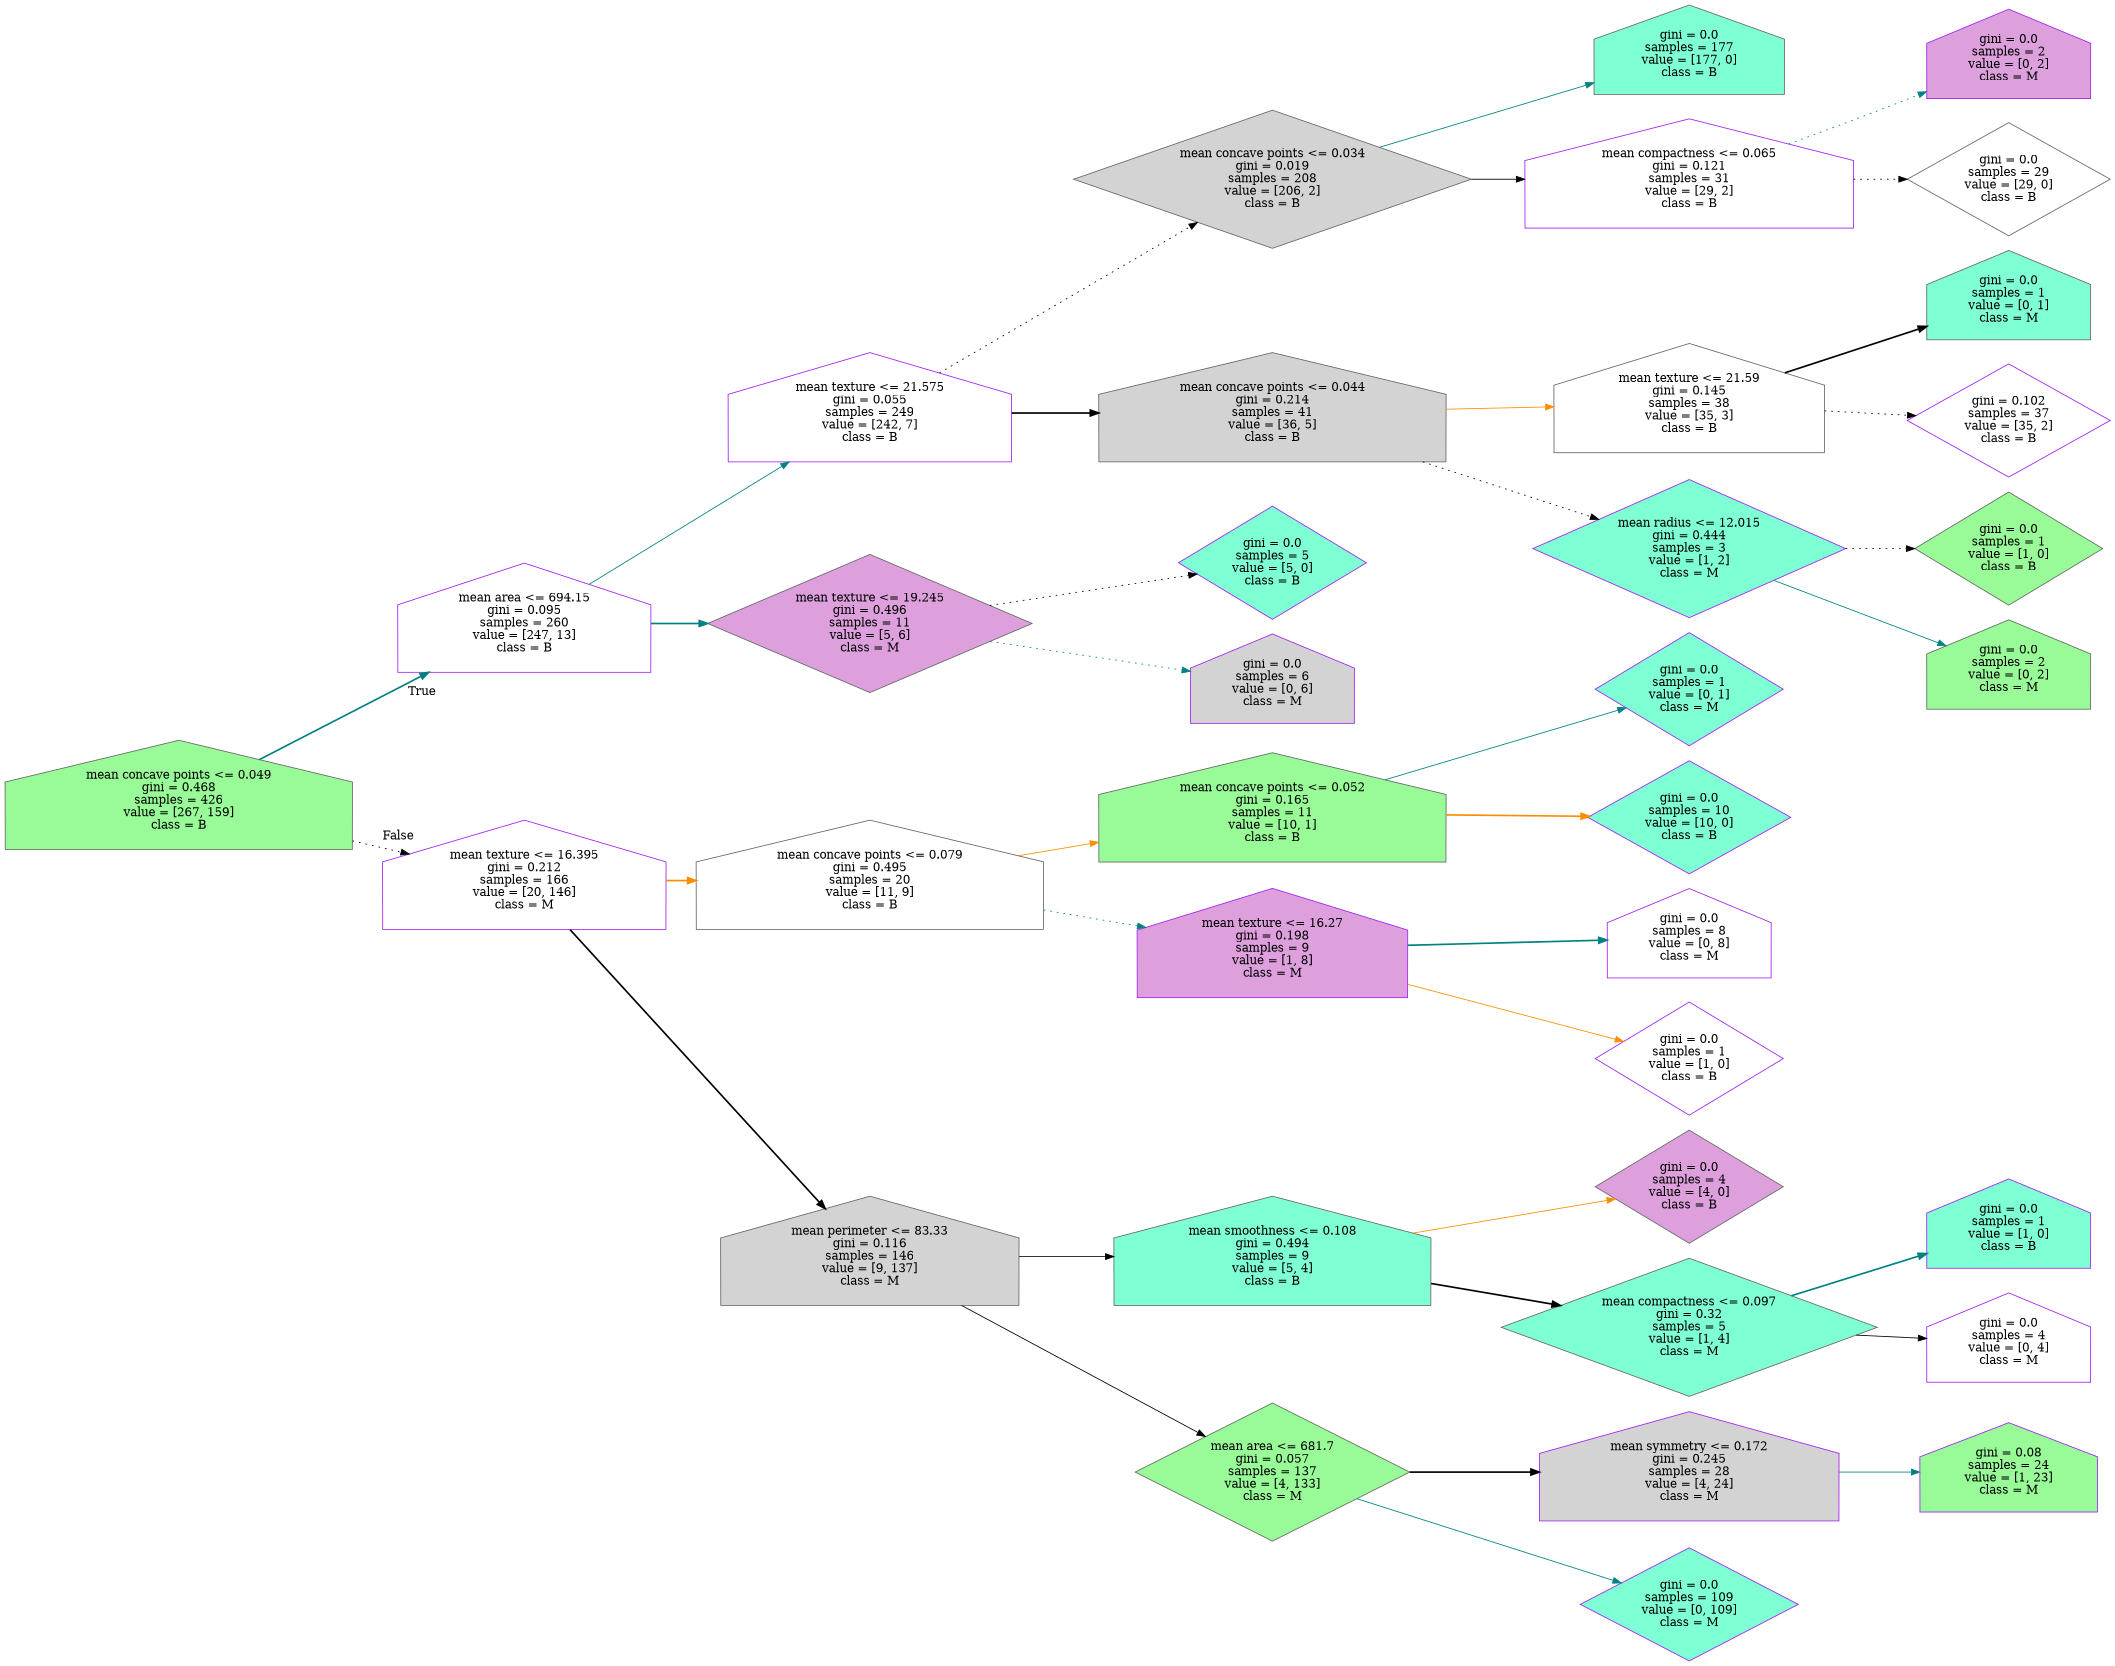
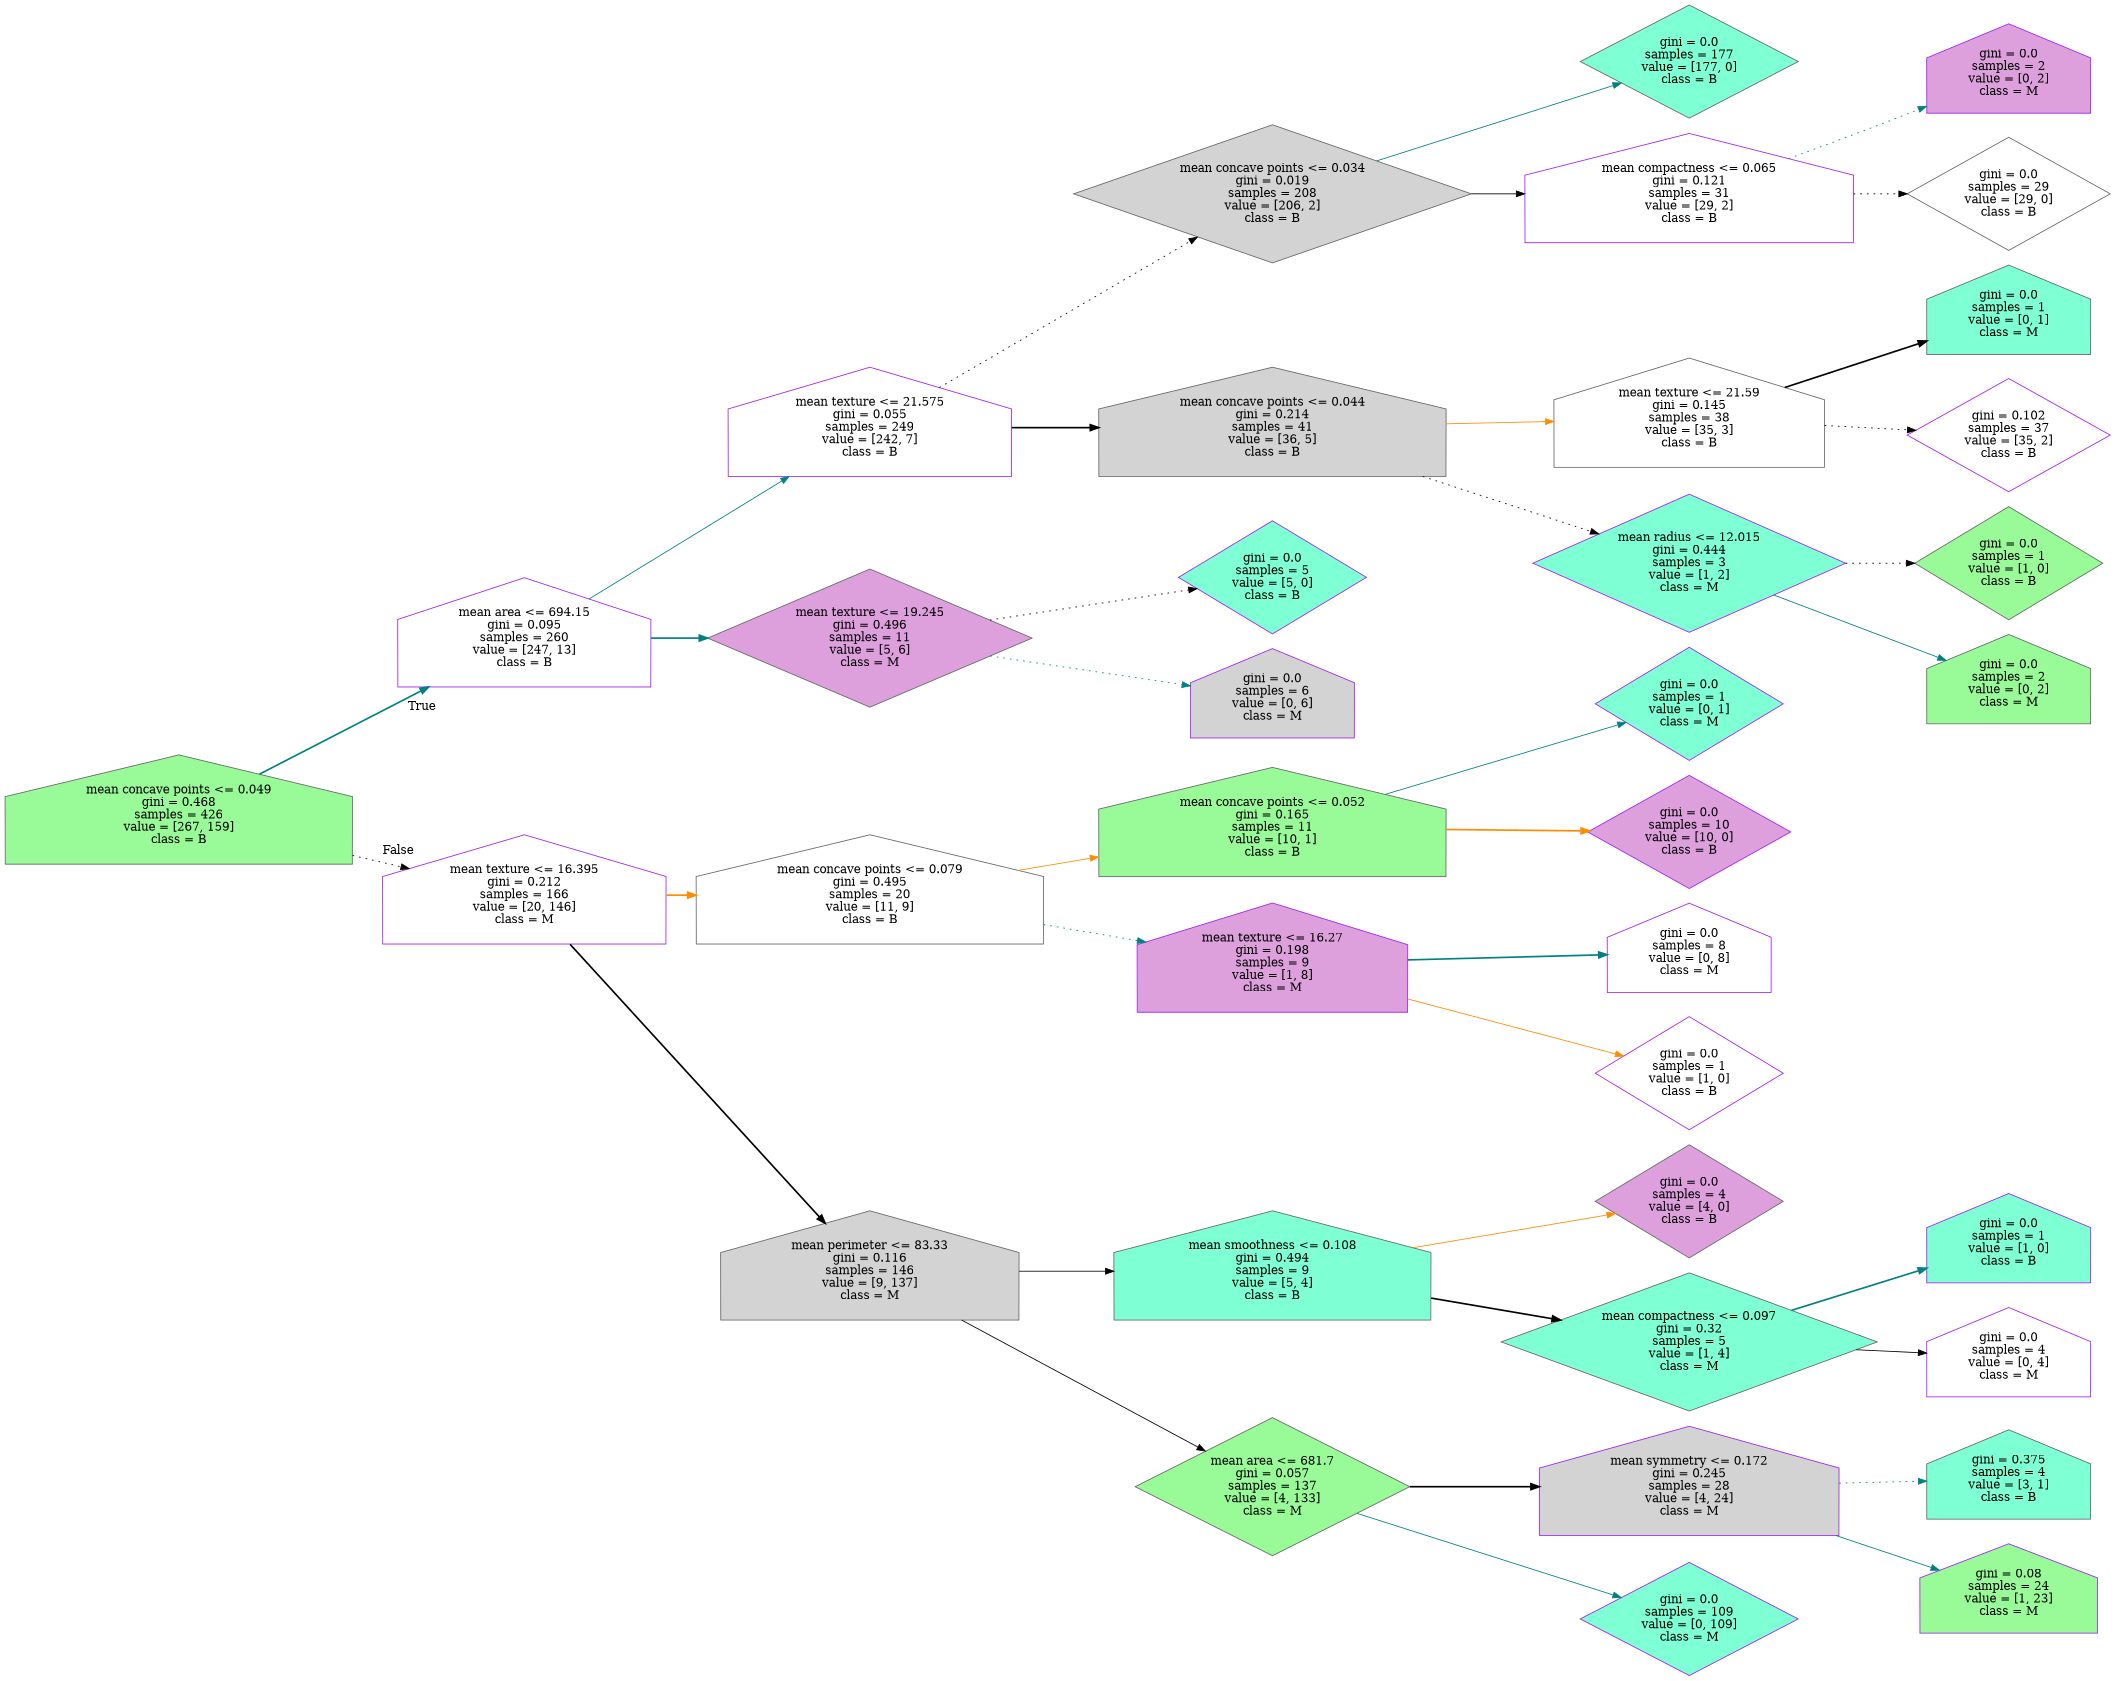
node "gini = 0.0 samples = 177 value = [177, 0] class = B": shape house -> diamond
node "gini = 0.0 samples = 10 value = [10, 0] class = B": fillcolor aquamarine -> plum
node "gini = 0.375 samples = 4 value = [3, 1] class = B": added
